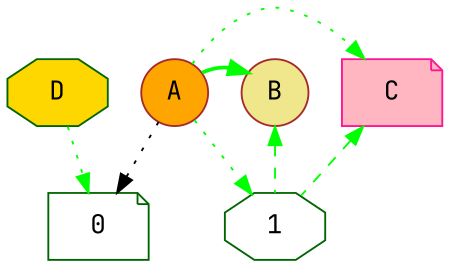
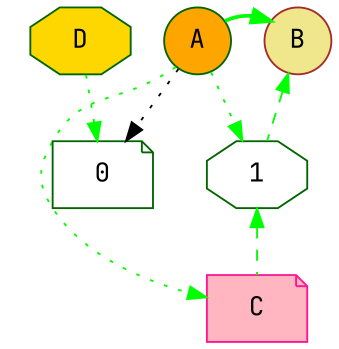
node "A": color brown -> darkgreen
edge "1" -> "C": reversed
